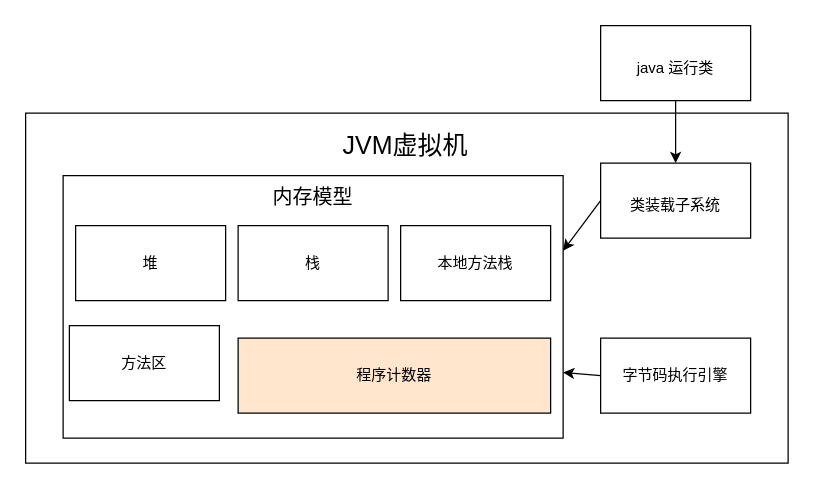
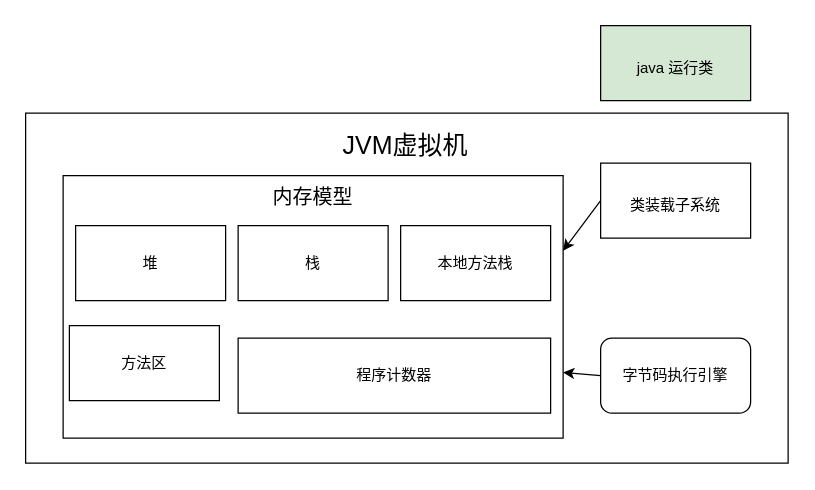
node "java 运行类": fillcolor #ffffff -> #d5e8d4
edge "java 运行类" -> "类装载子系统": removed
node "程序计数器": fillcolor #ffe6cc -> #ffffff
node "字节码执行引擎": shape rectangle -> rounded rectangle
